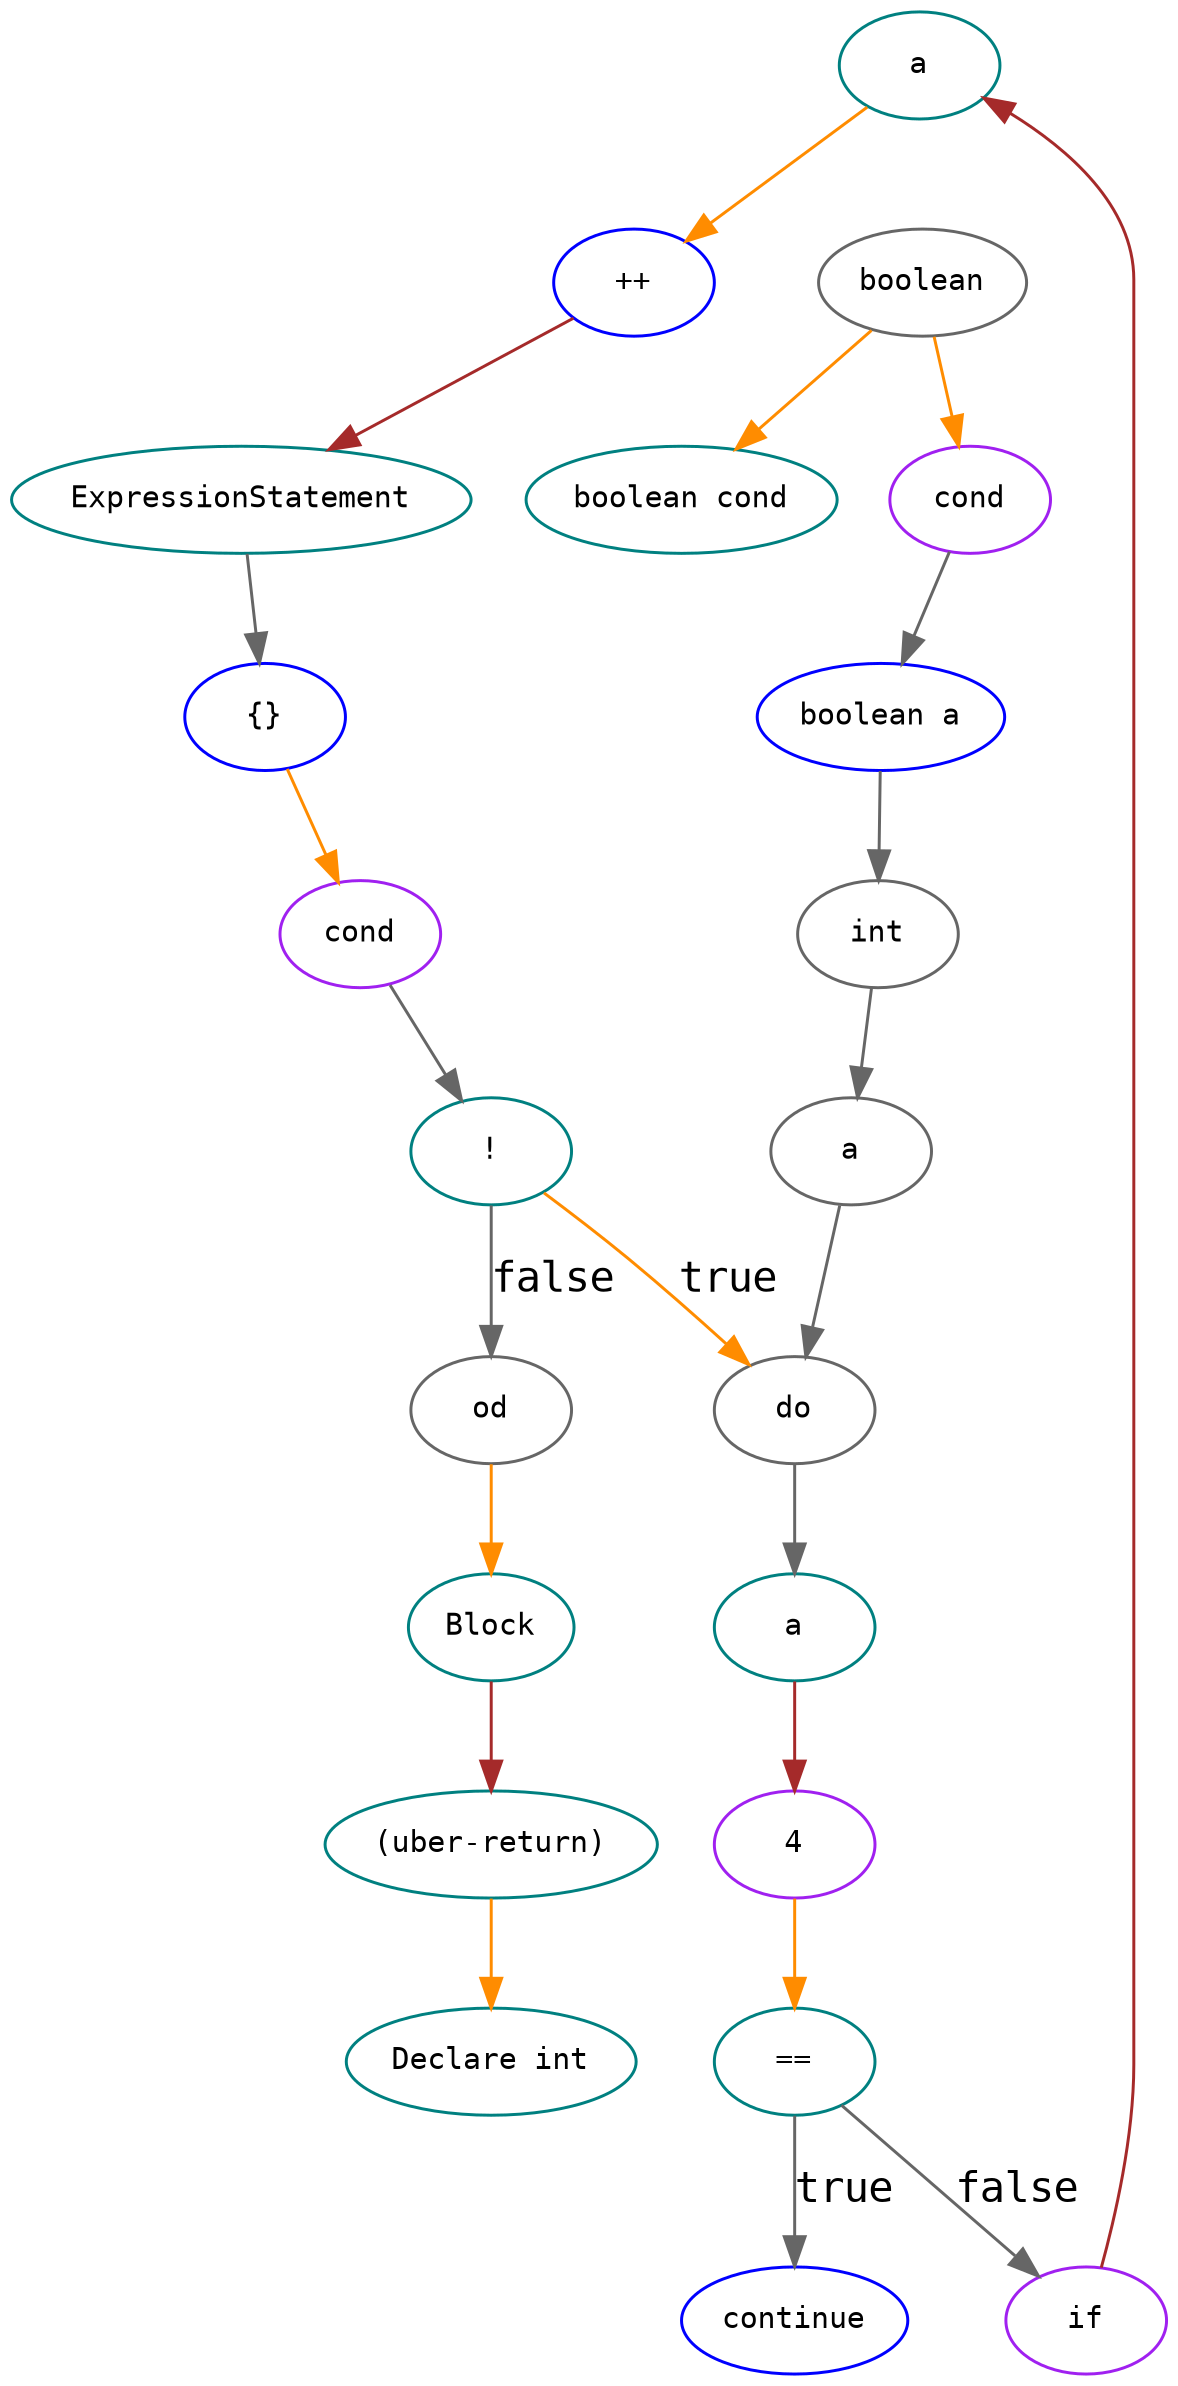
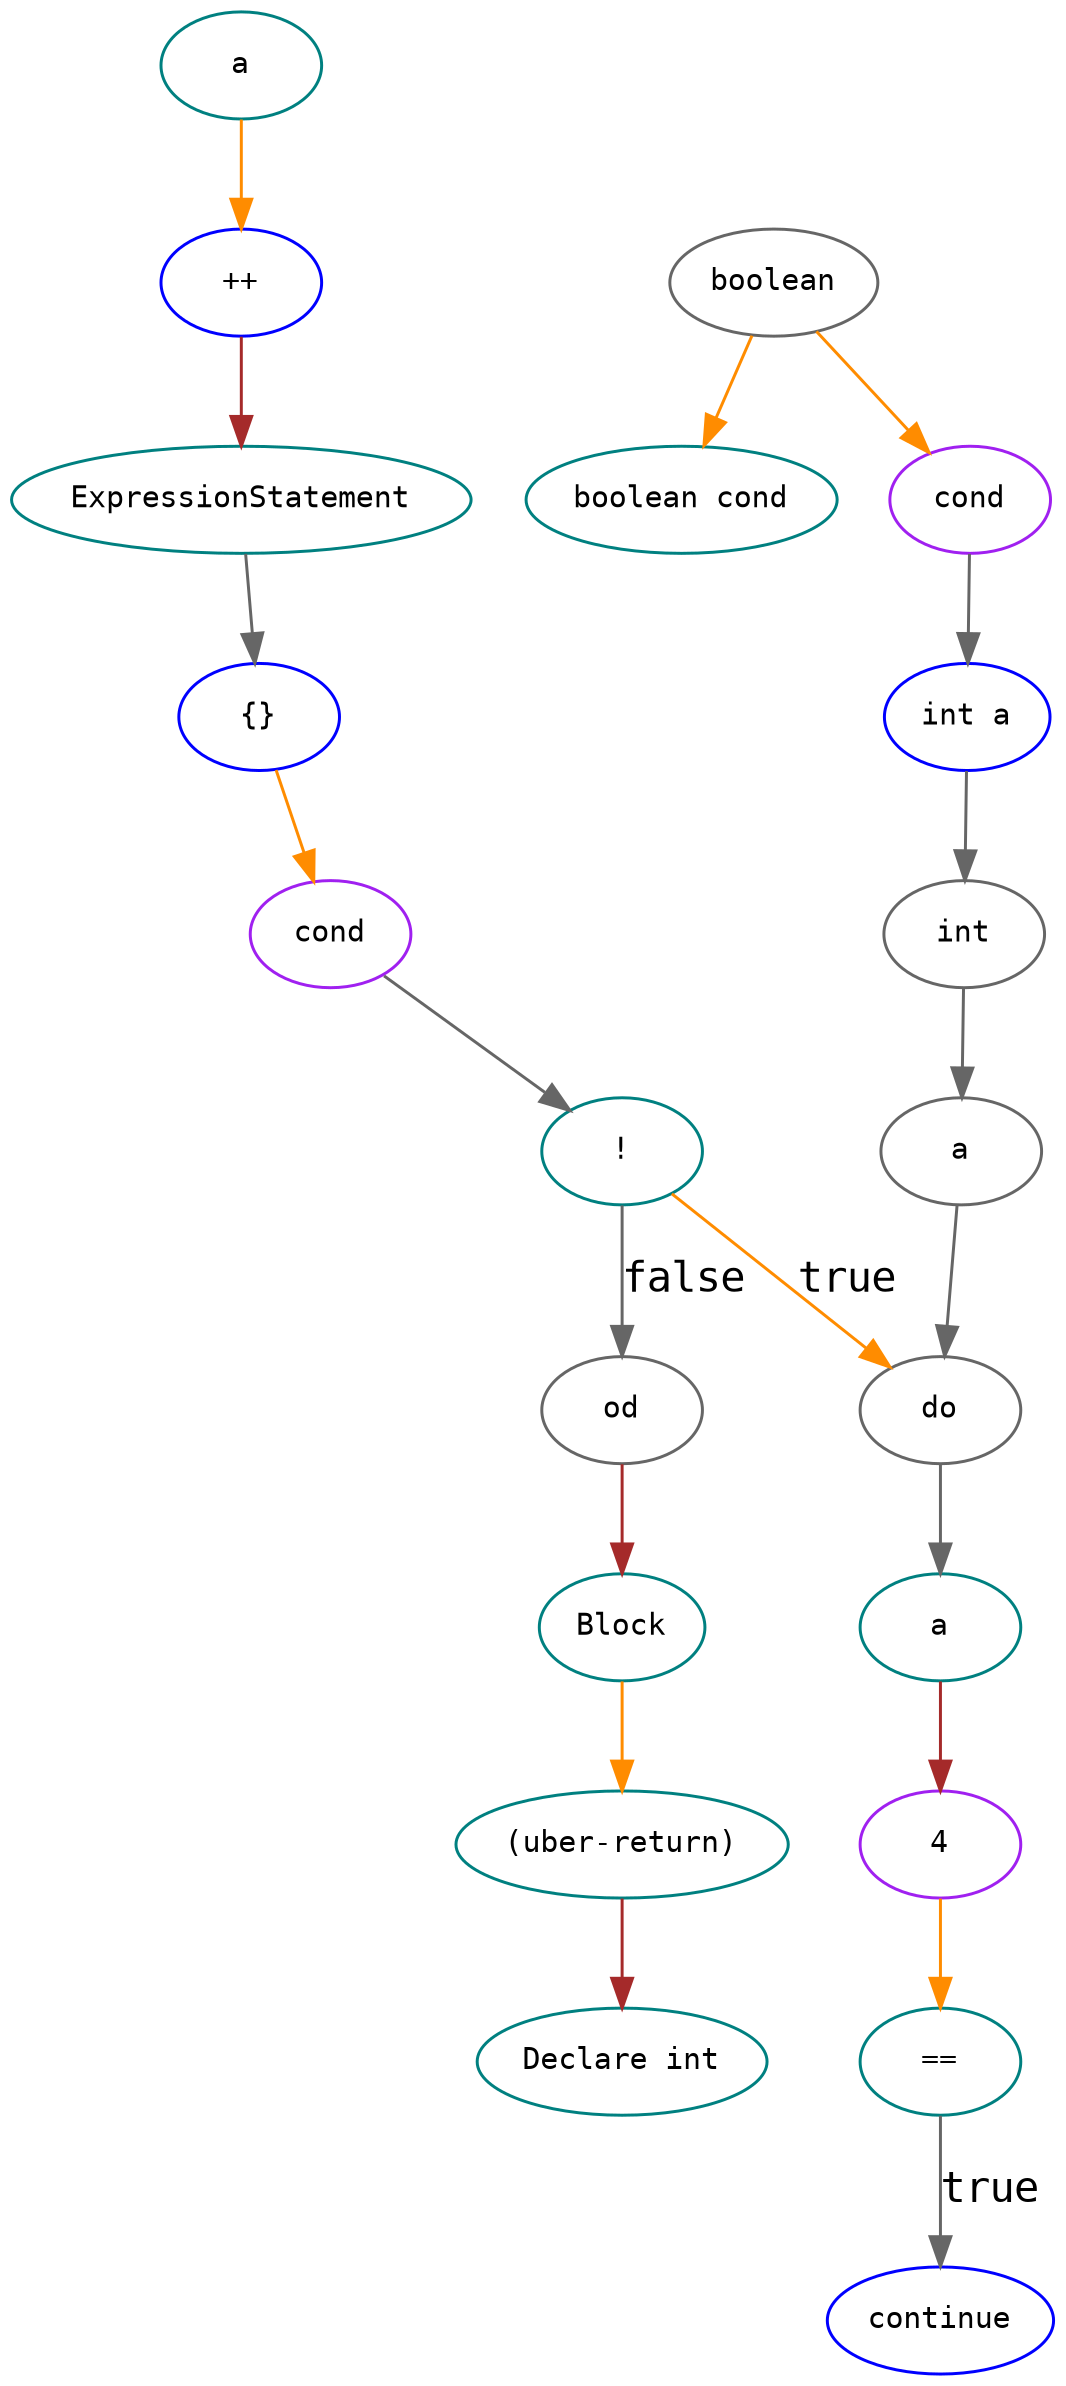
node "boolean a": label "boolean a" -> "int a"
edge "od" -> "Block": color darkorange -> brown
edge "Block" -> "(uber-return)": color brown -> darkorange
edge "(uber-return)" -> "Declare int": color darkorange -> brown
node "if": removed
